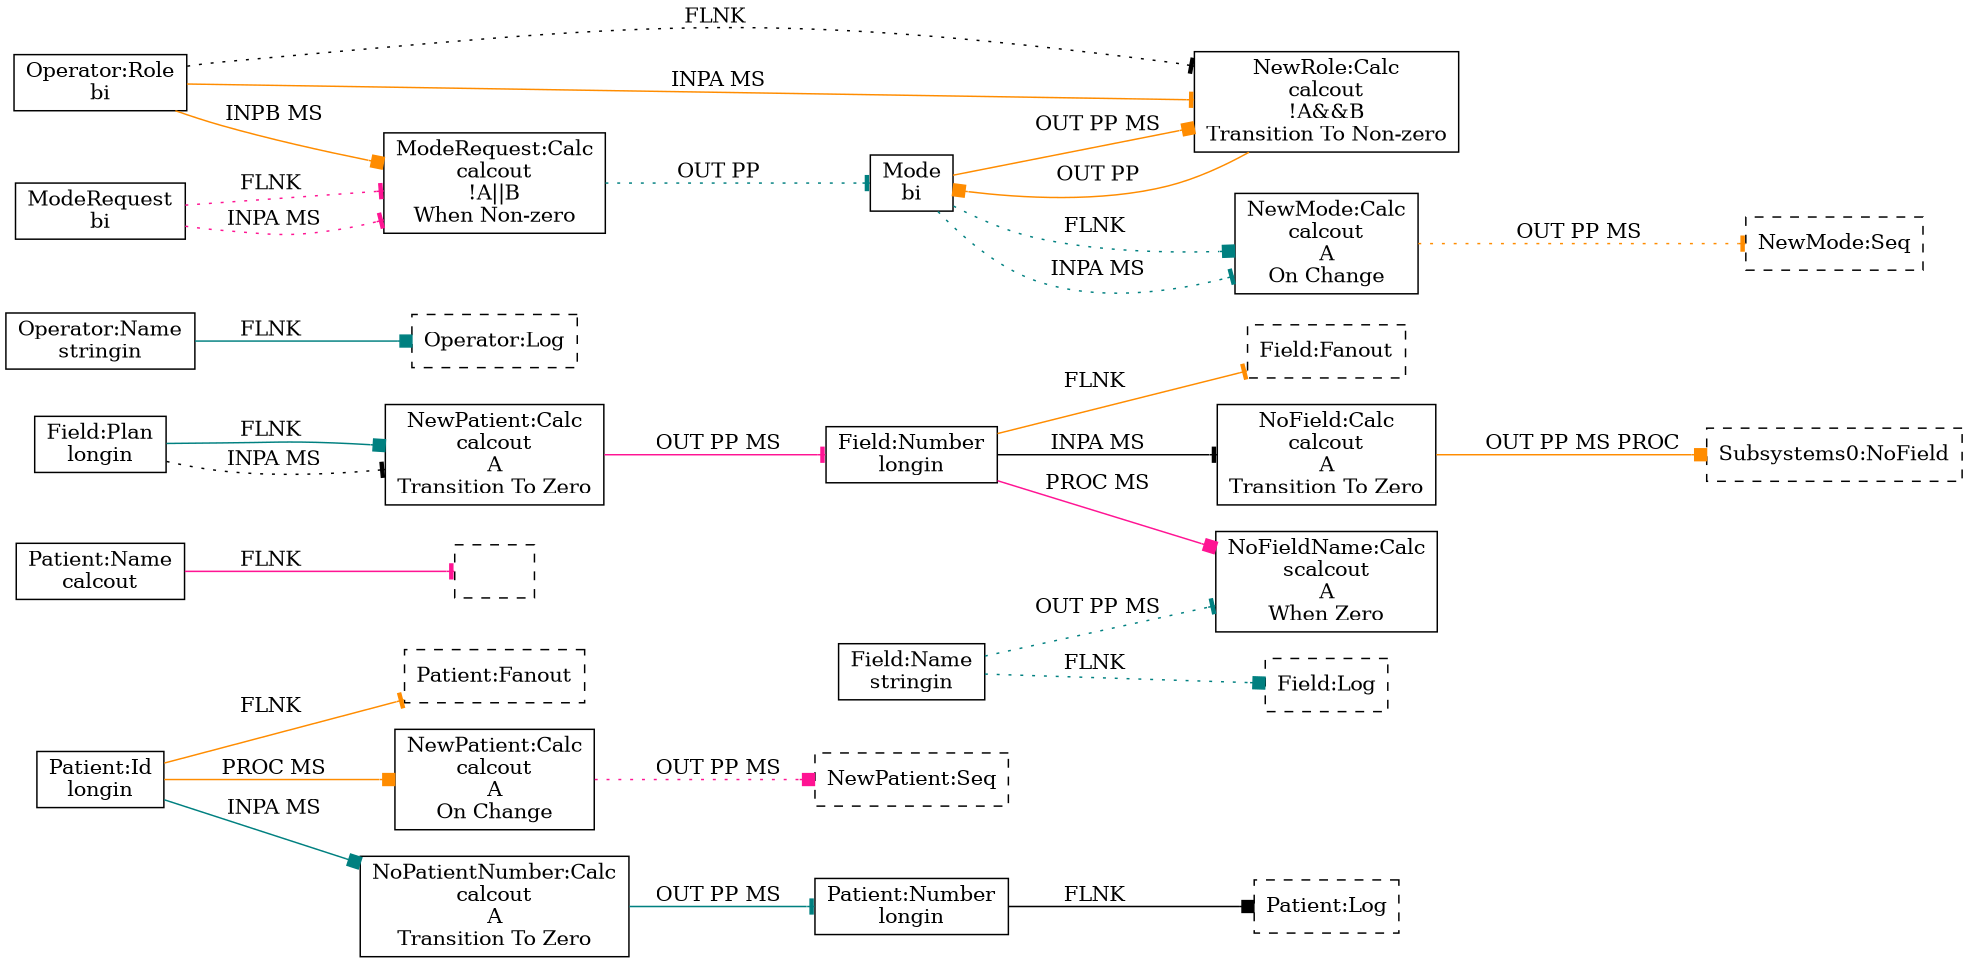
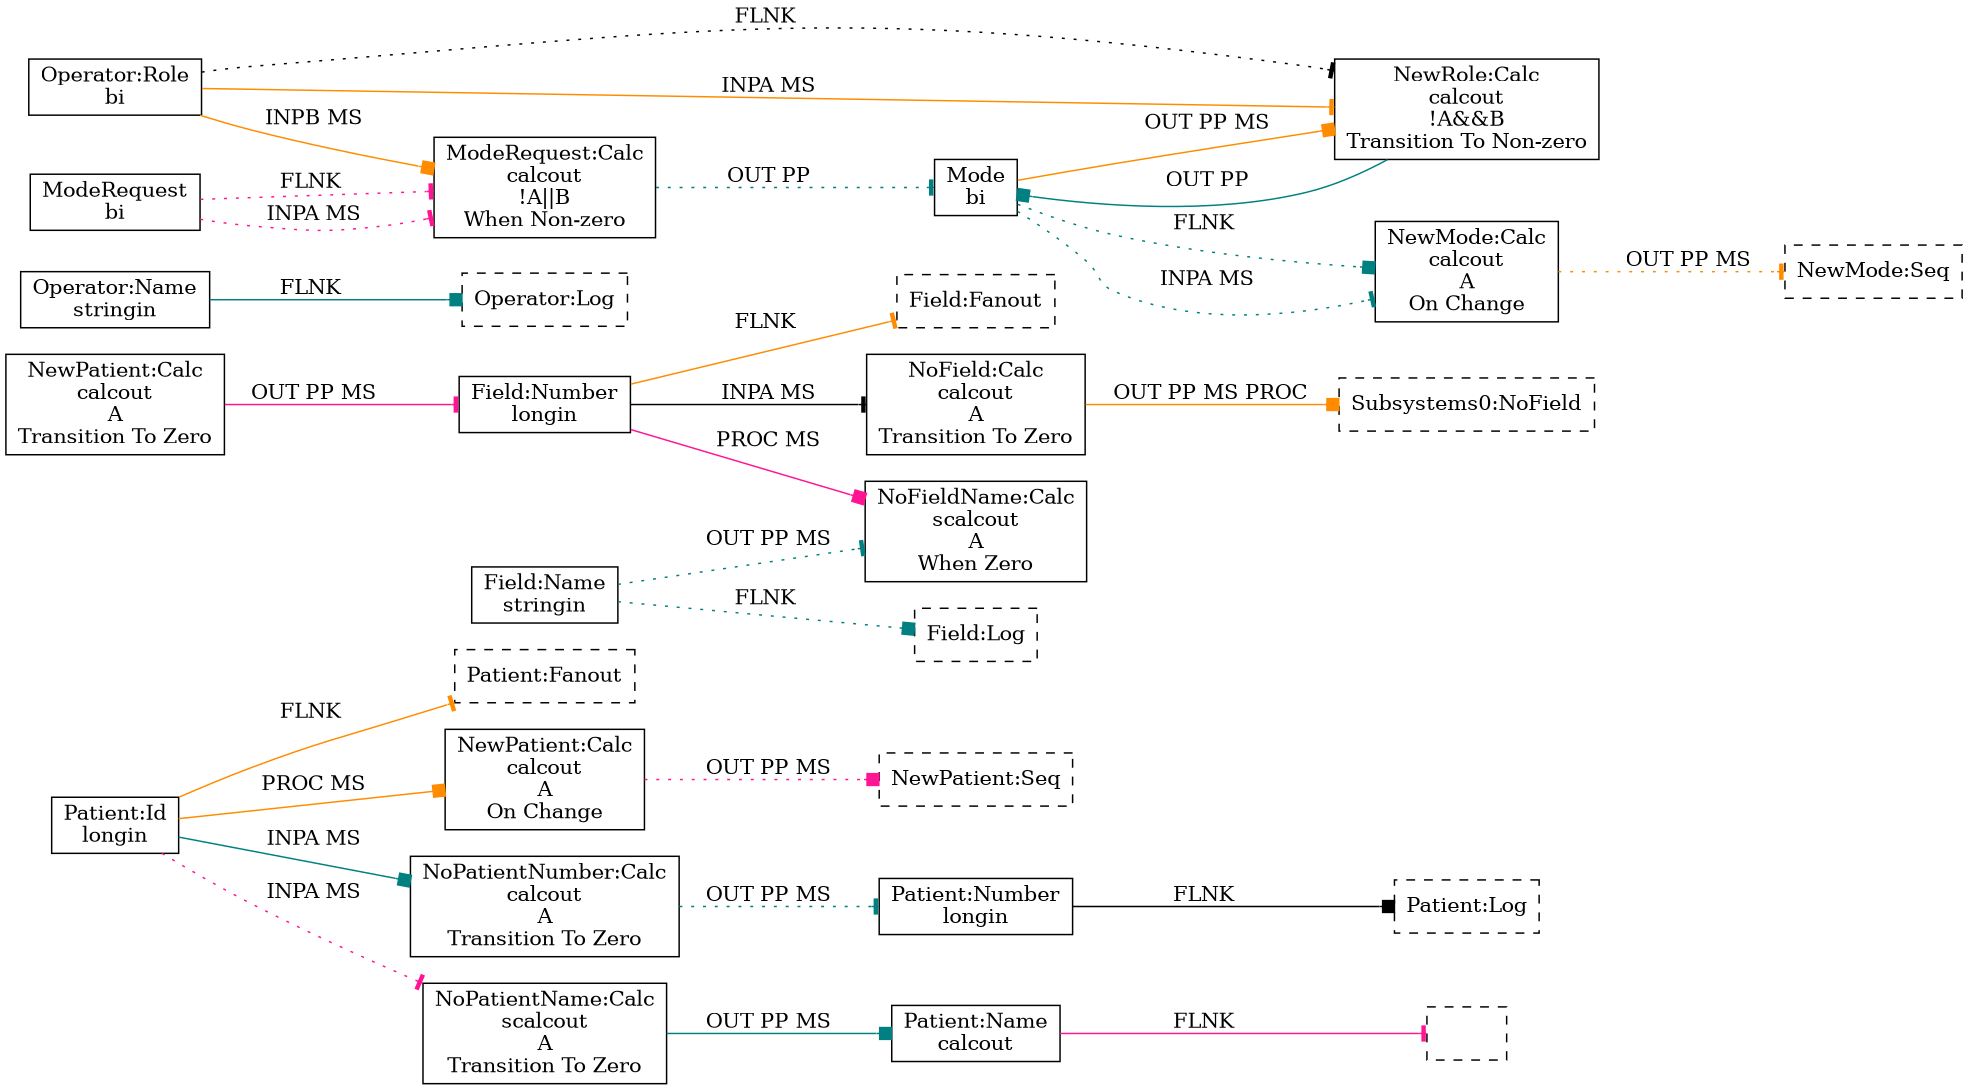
edge "NewRole:Calc calcout !A&&B Transition To Non-zero" -> "Mode bi": color darkorange -> teal
node "Field:Plan longin": removed
edge "NoPatientNumber:Calc calcout A Transition To Zero" -> "Patient:Number longin": style solid -> dotted
node "NoPatientName:Calc scalcout A Transition To Zero": added
